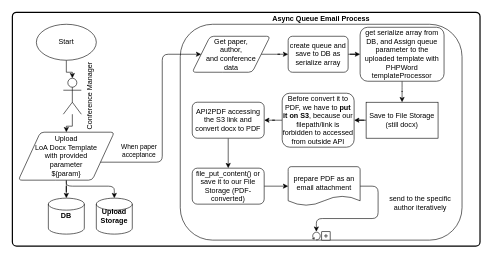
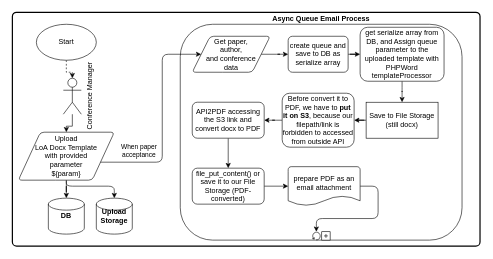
edge "Start" -> "Conference Manager": style solid -> dashed
node "send to the specific author iteratively": removed
